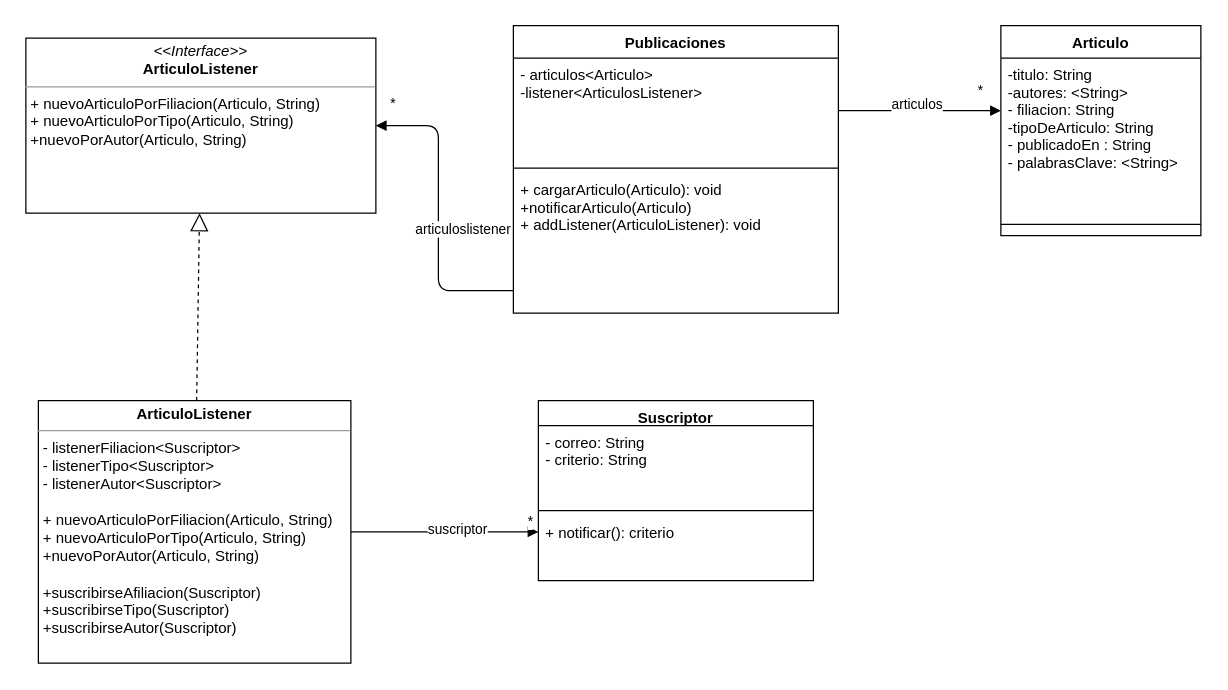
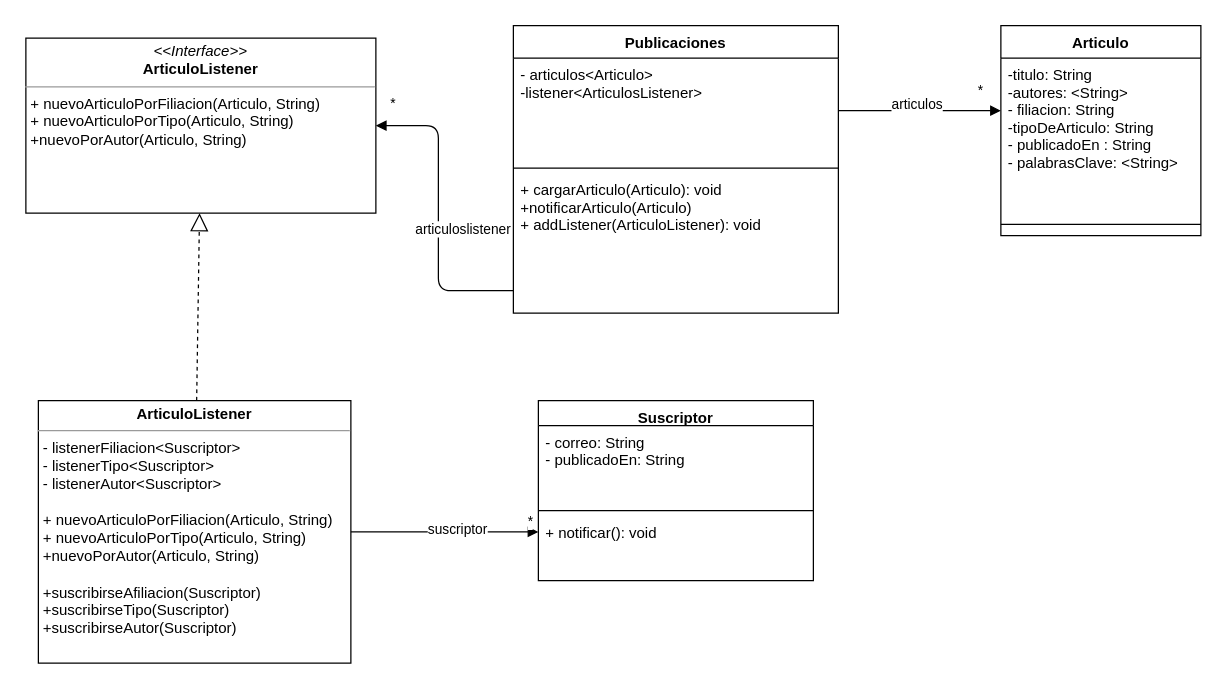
node "- correo: String - criterio: String": label "- correo: String - criterio: String" -> "- correo: String - publicadoEn: String"
node "+ notificar(): criterio": label "+ notificar(): criterio" -> "+ notificar(): void"
